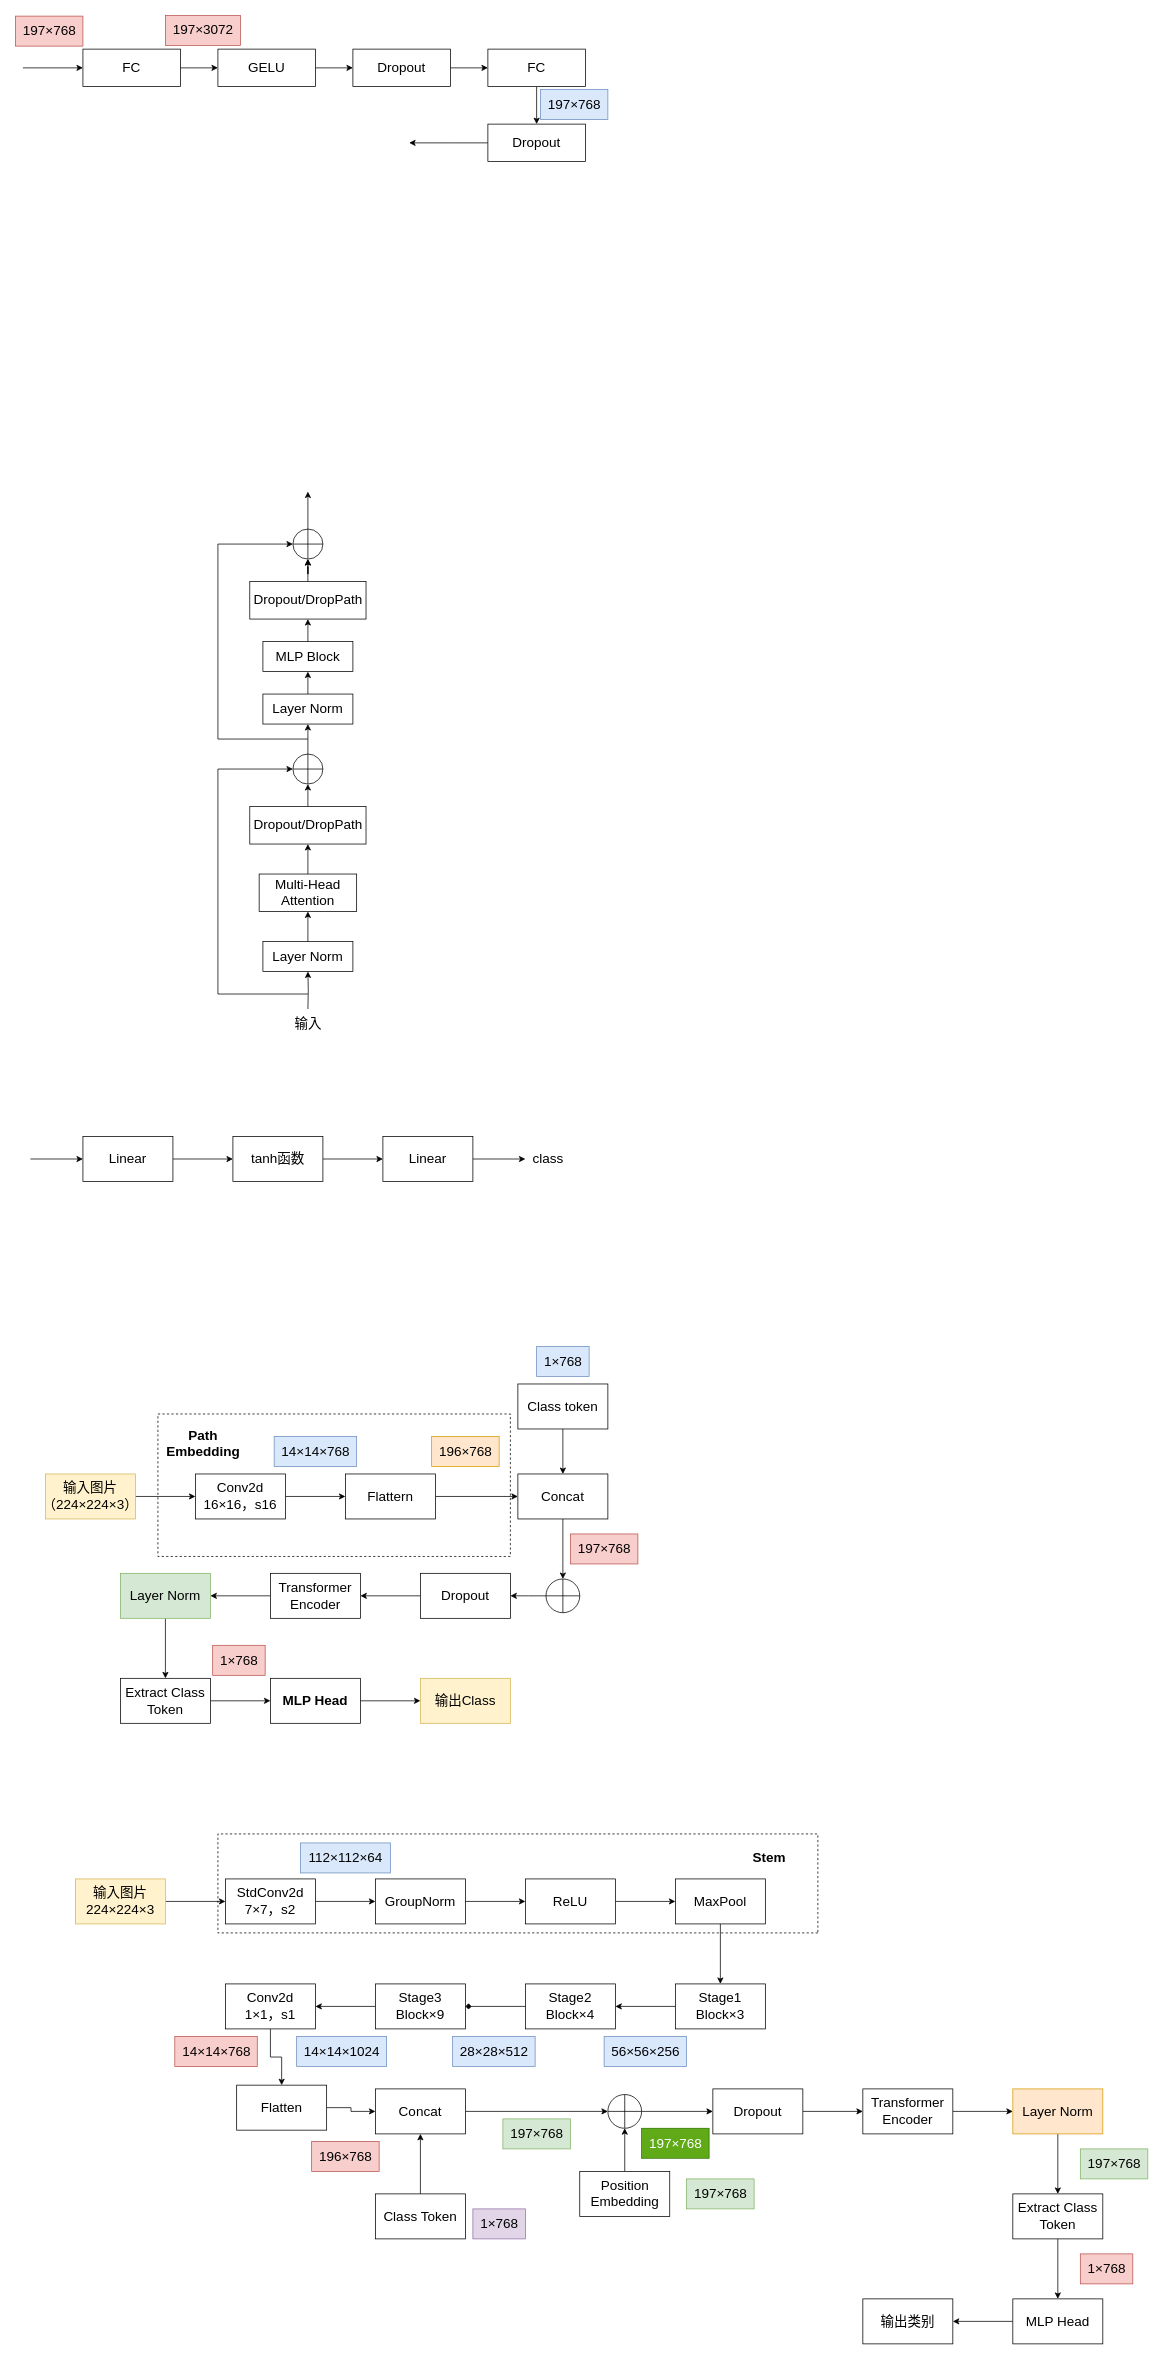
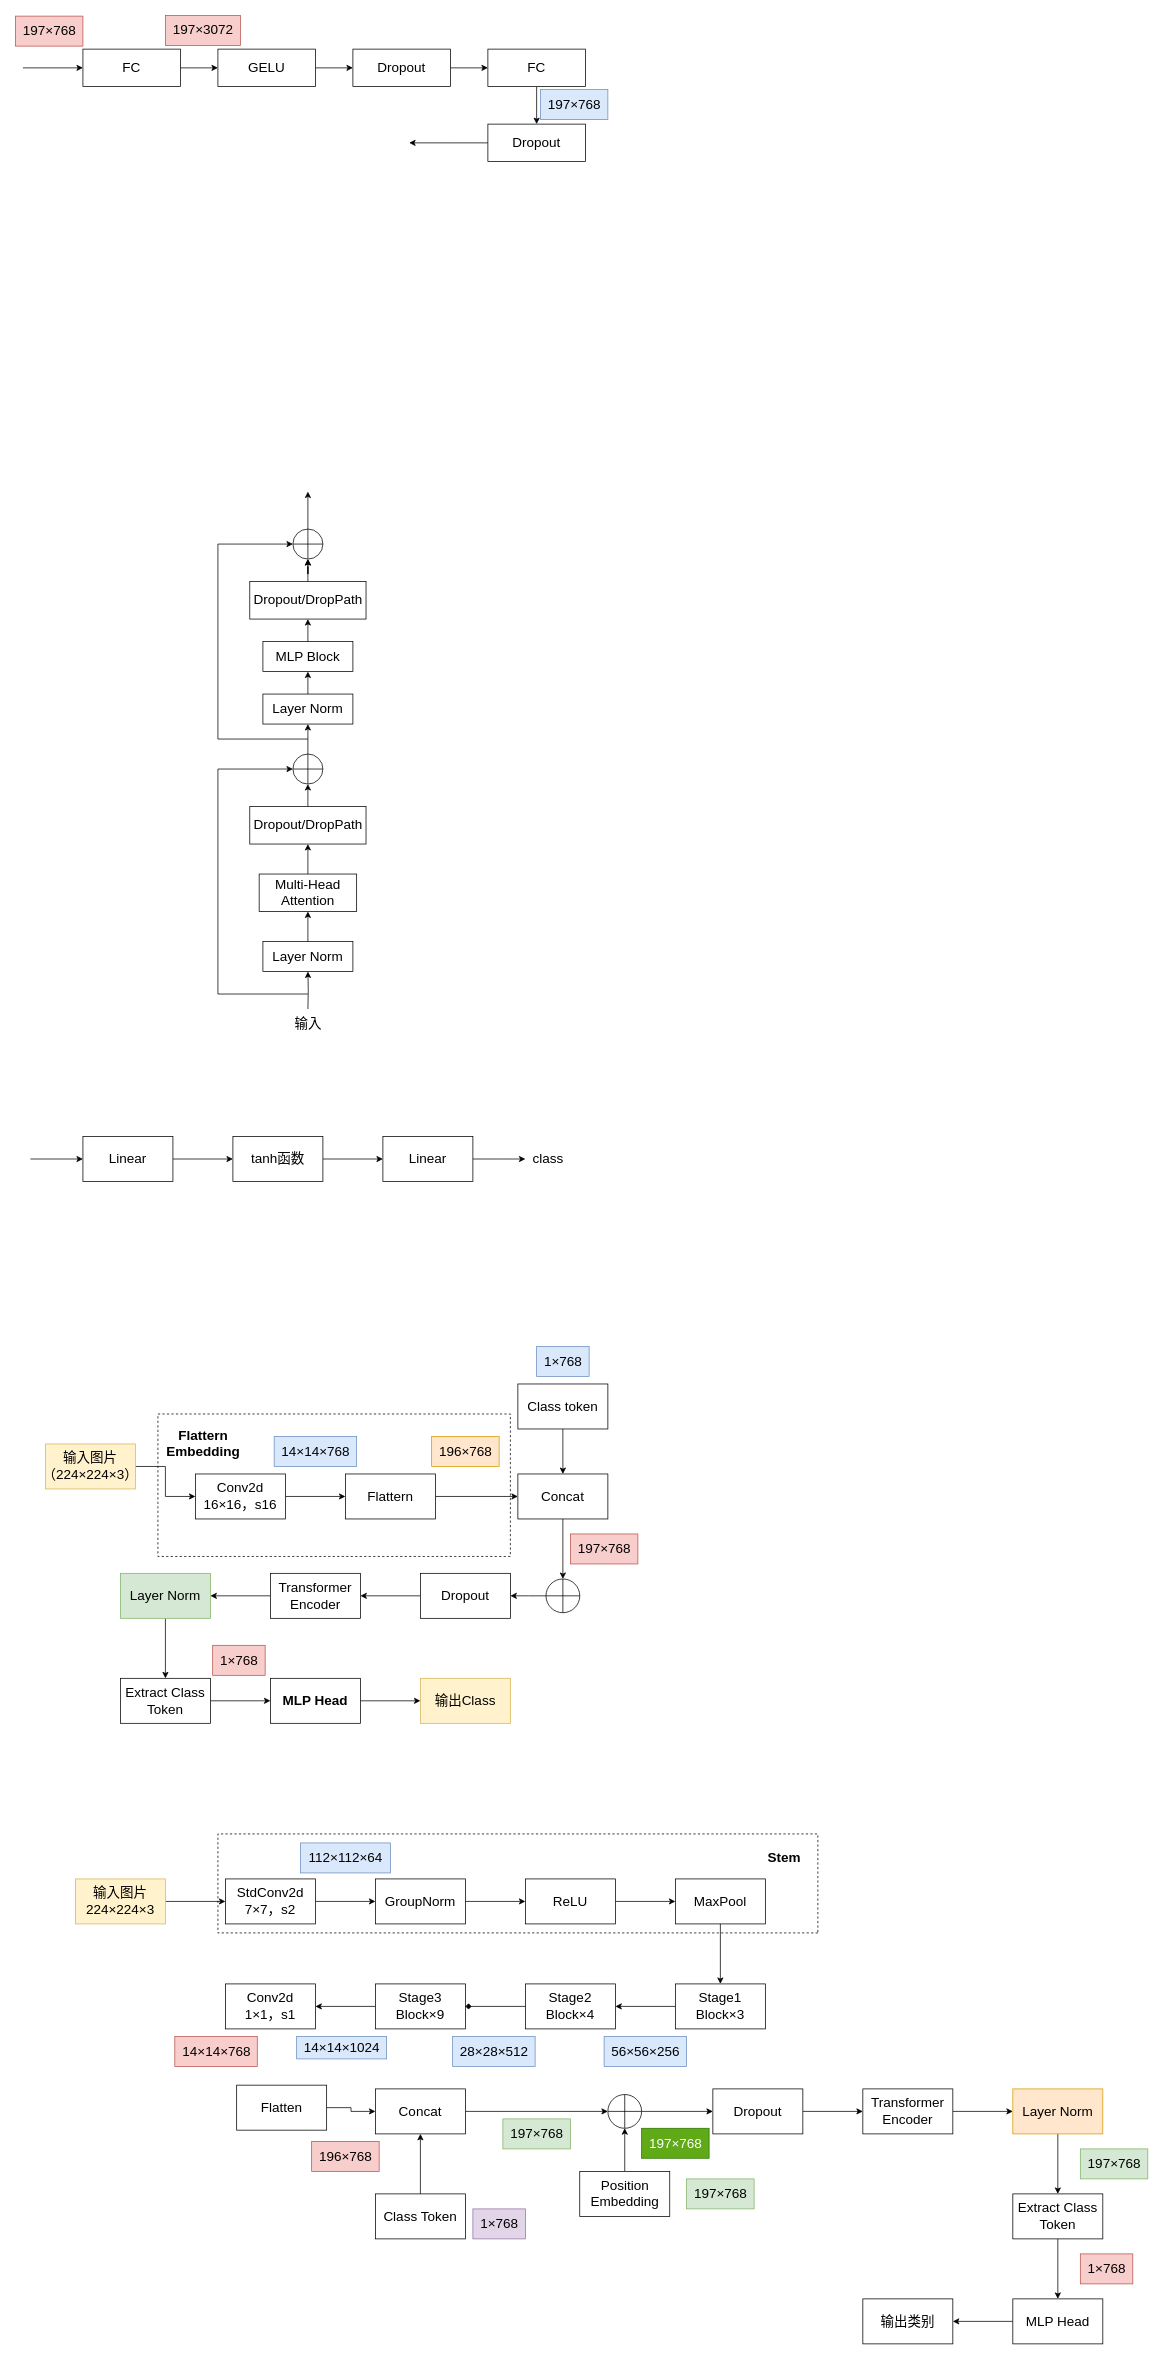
node "Path Embedding": label "Path Embedding" -> "Flattern Embedding"
node "输入图片 （224×224×3）": moved (90, 1497) -> (90, 1467)
node "Stem": moved (769, 1858) -> (784, 1858)
node "14×14×1024": size 90x30 -> 90x23
edge "Conv2d 1×1，s1" -> "Flatten": removed
